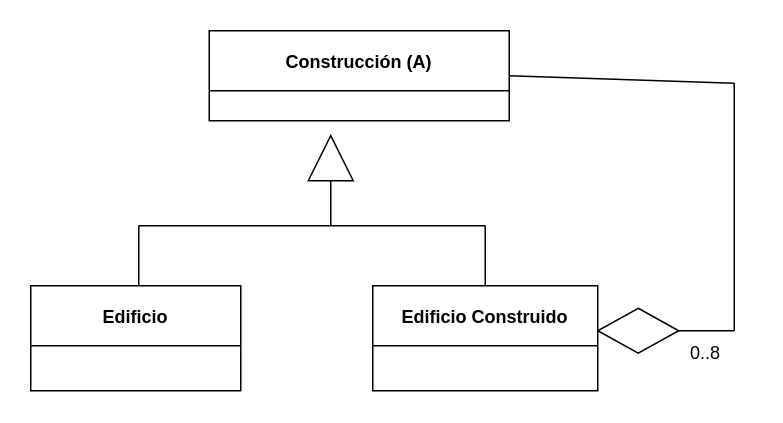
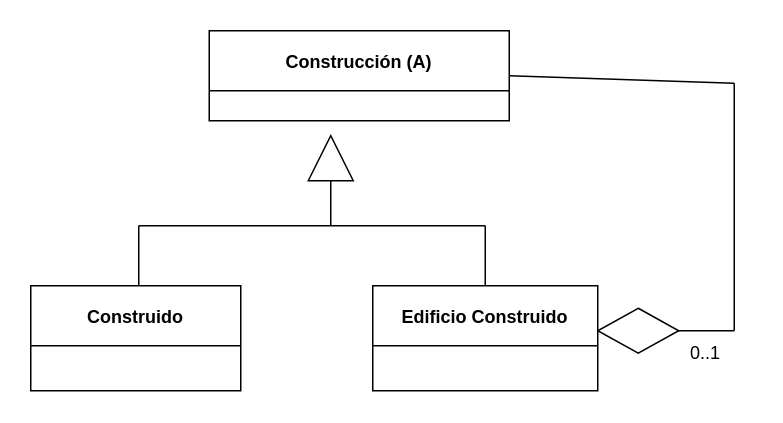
node "Edificio": label "Edificio" -> "Construido"
node "0..8": label "0..8" -> "0..1"
